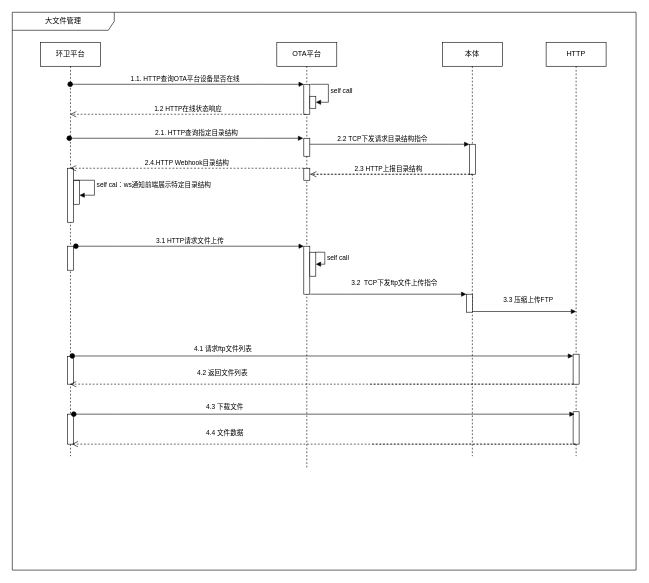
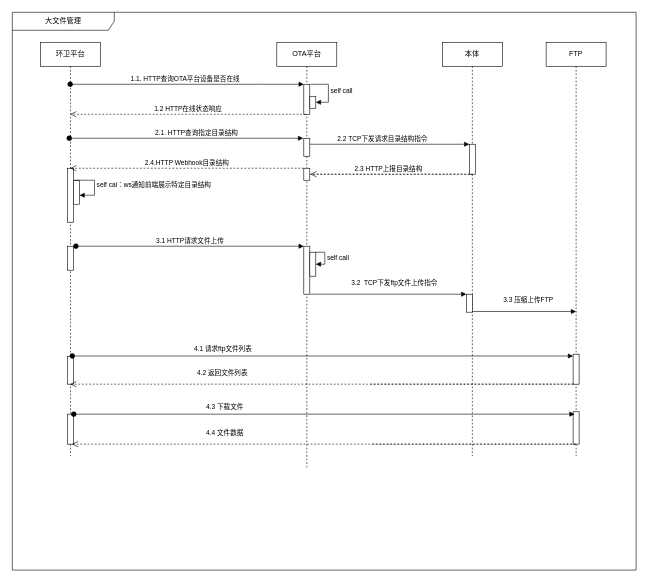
node "HTTP": label "HTTP" -> "FTP"
